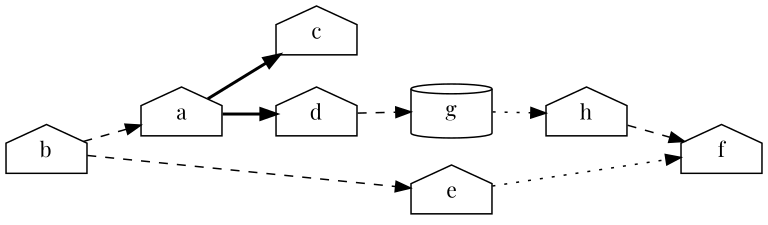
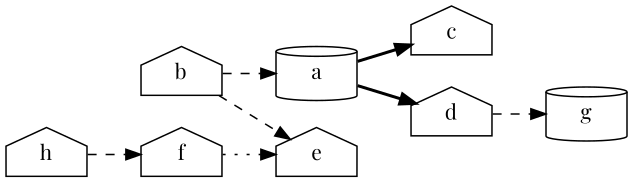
edge "g" -> "h": removed
node "a": shape house -> cylinder
edge "e" -> "f": reversed
